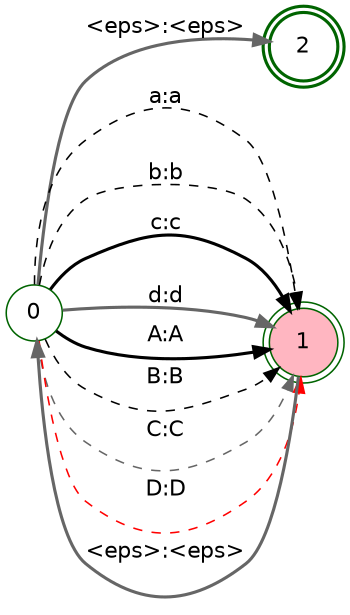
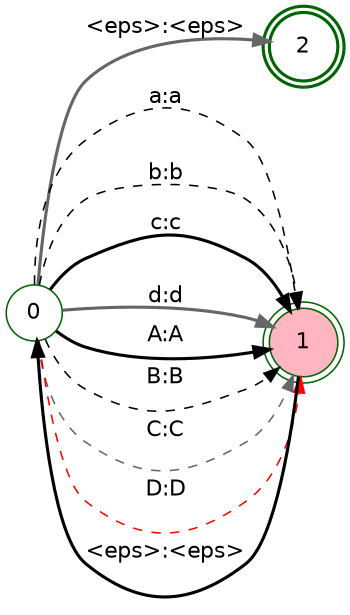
edge "1" -> "0": color gray40 -> black
